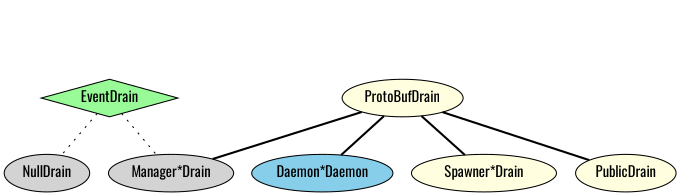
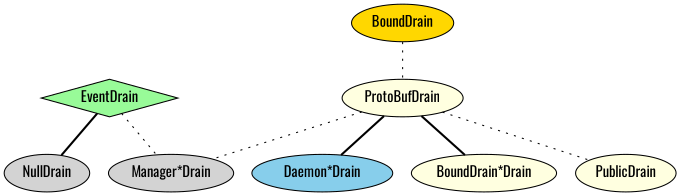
node "BoundDrain": added
edge "EventDrain" -- "NullDrain": style dotted -> bold
edge "ProtoBufDrain" -- "Manager*Drain": style bold -> dotted
edge "ProtoBufDrain" -- "PublicDrain": style bold -> dotted
node "Daemon*Daemon": label "Daemon*Daemon" -> "Daemon*Drain"
node "Spawner*Drain": label "Spawner*Drain" -> "BoundDrain*Drain"
